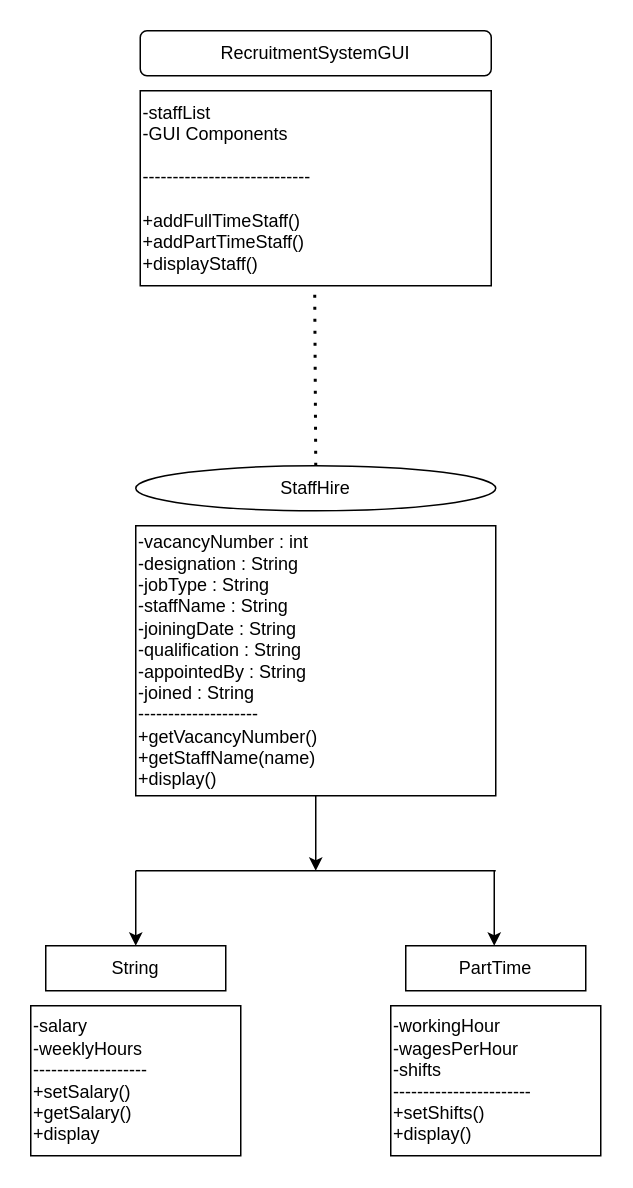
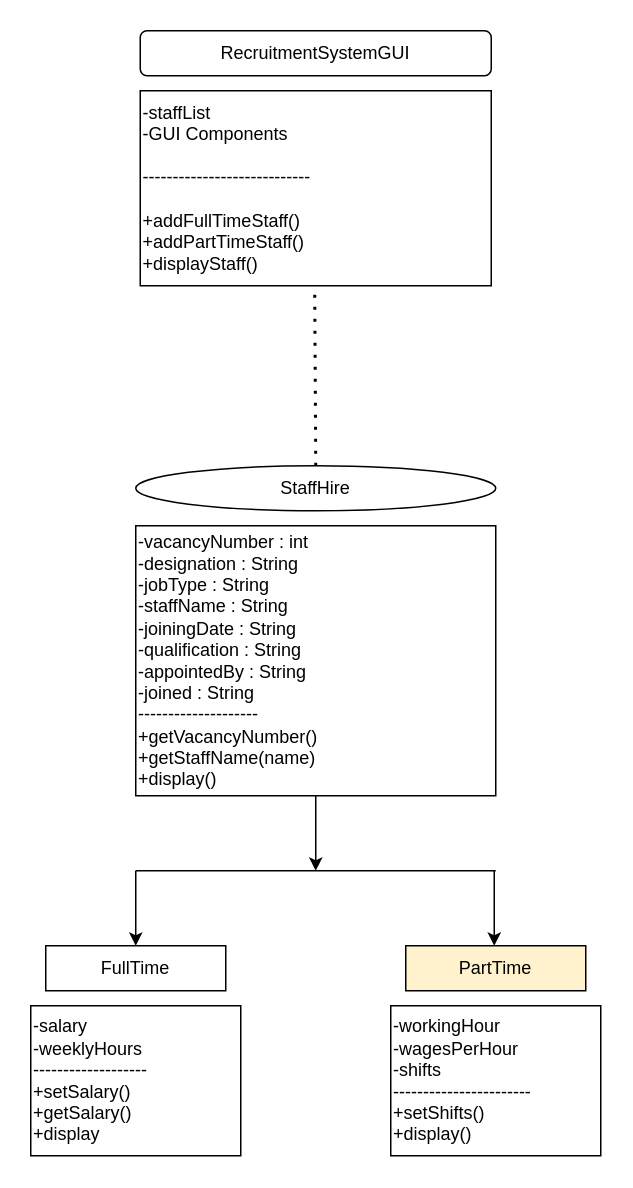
node "String": label "String" -> "FullTime"
node "PartTime": fillcolor #ffffff -> #fff2cc
